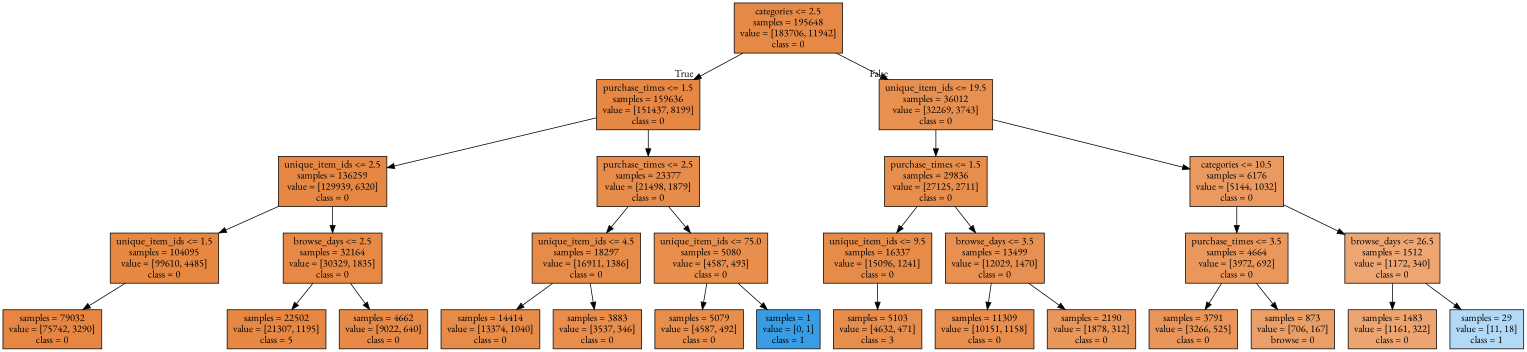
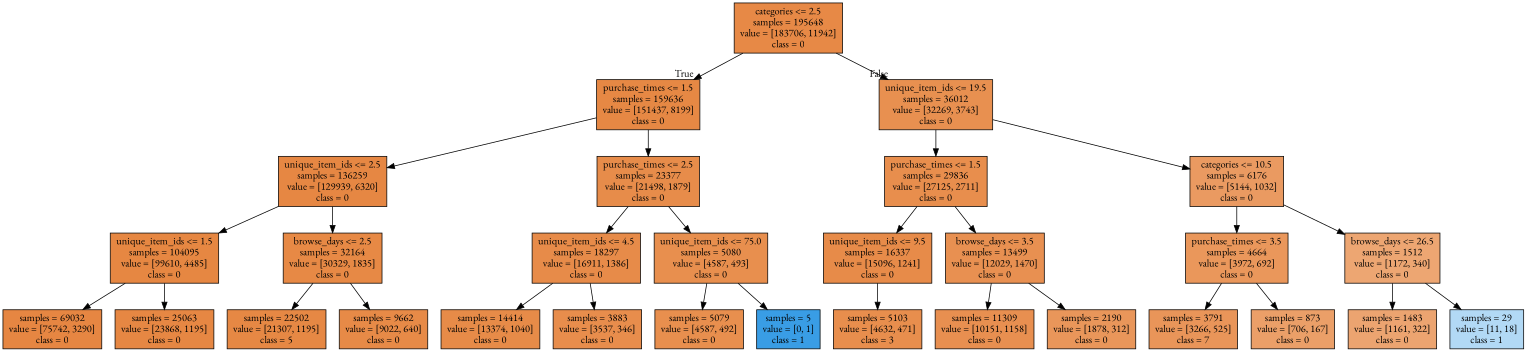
node "samples = 79032 value = [75742, 3290] class = 0": label "samples = 79032 value = [75742, 3290] class = 0" -> "samples = 69032 value = [75742, 3290] class = 0"
node "samples = 25063 value = [23868, 1195] class = 0": added
node "samples = 4662 value = [9022, 640] class = 0": label "samples = 4662 value = [9022, 640] class = 0" -> "samples = 9662 value = [9022, 640] class = 0"
node "samples = 1 value = [0, 1] class = 1": label "samples = 1 value = [0, 1] class = 1" -> "samples = 5 value = [0, 1] class = 1"
node "samples = 3791 value = [3266, 525] class = 0": label "samples = 3791 value = [3266, 525] class = 0" -> "samples = 3791 value = [3266, 525] class = 7"
node "samples = 873 value = [706, 167] browse = 0": label "samples = 873 value = [706, 167] browse = 0" -> "samples = 873 value = [706, 167] class = 0"
